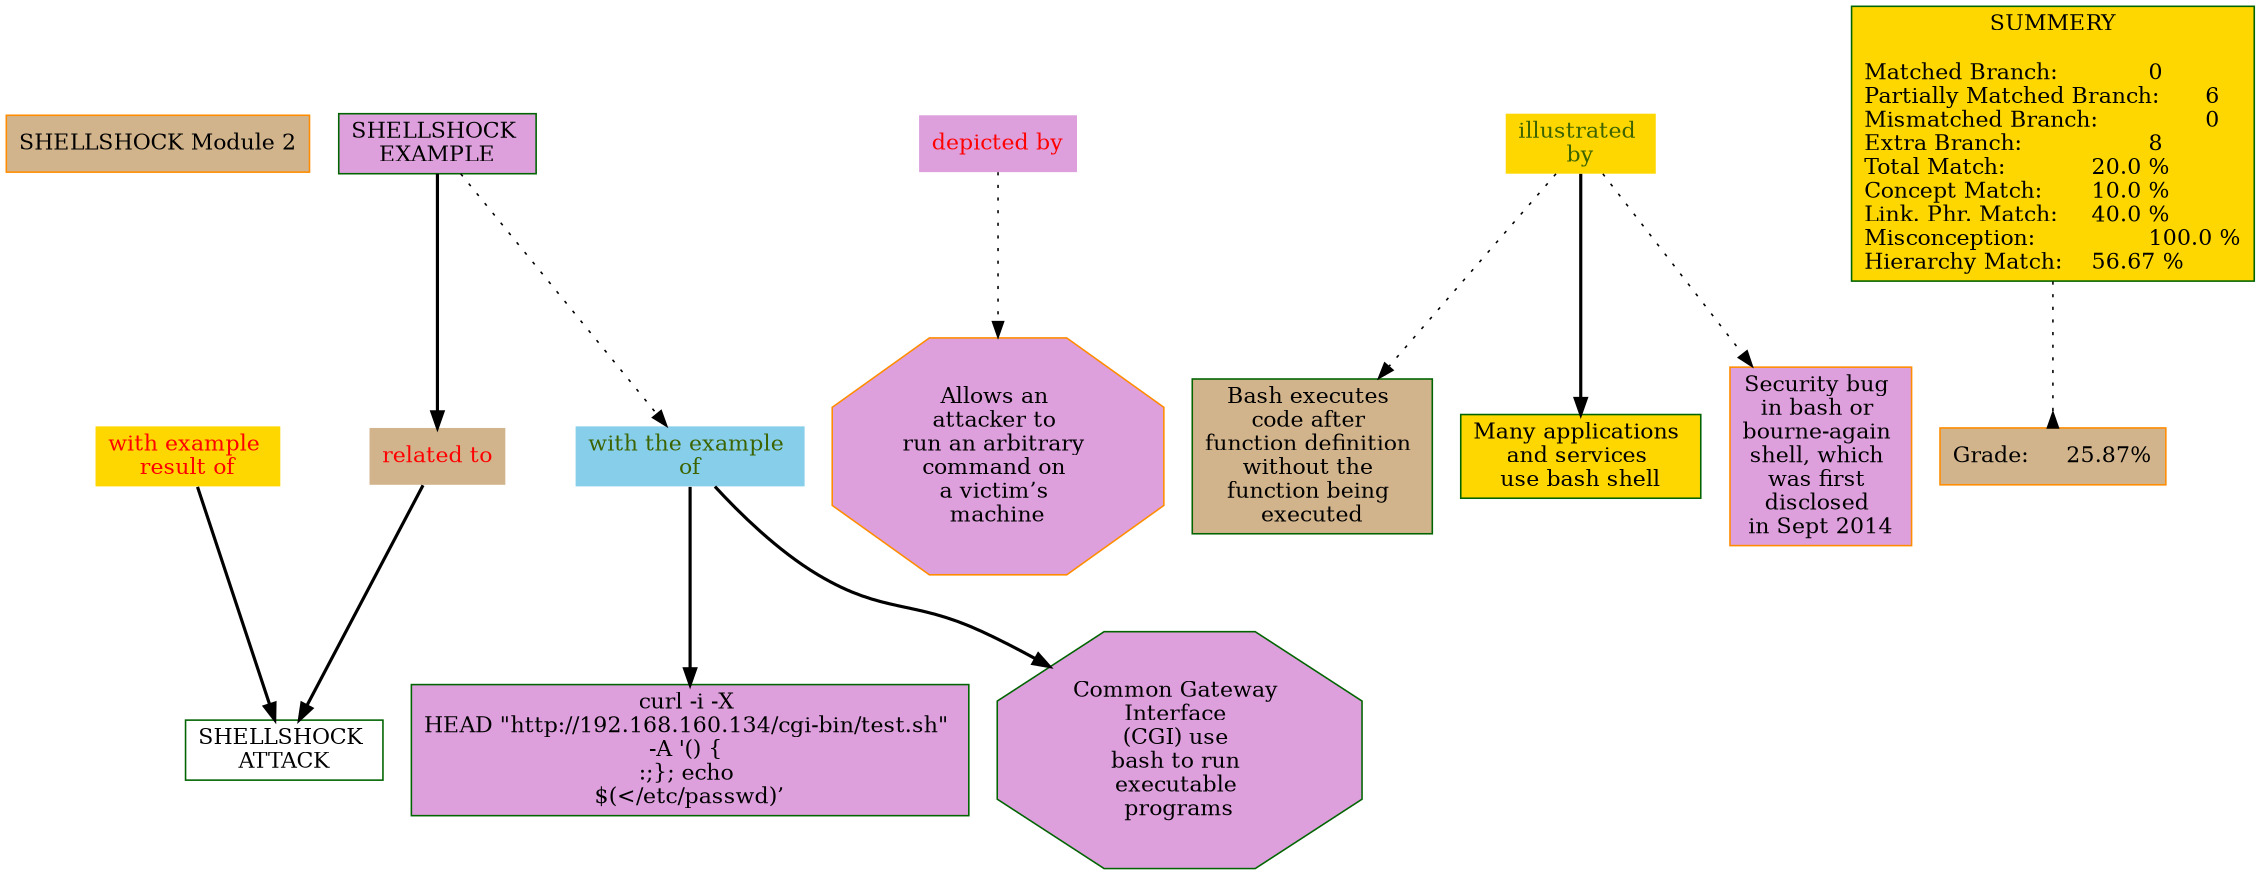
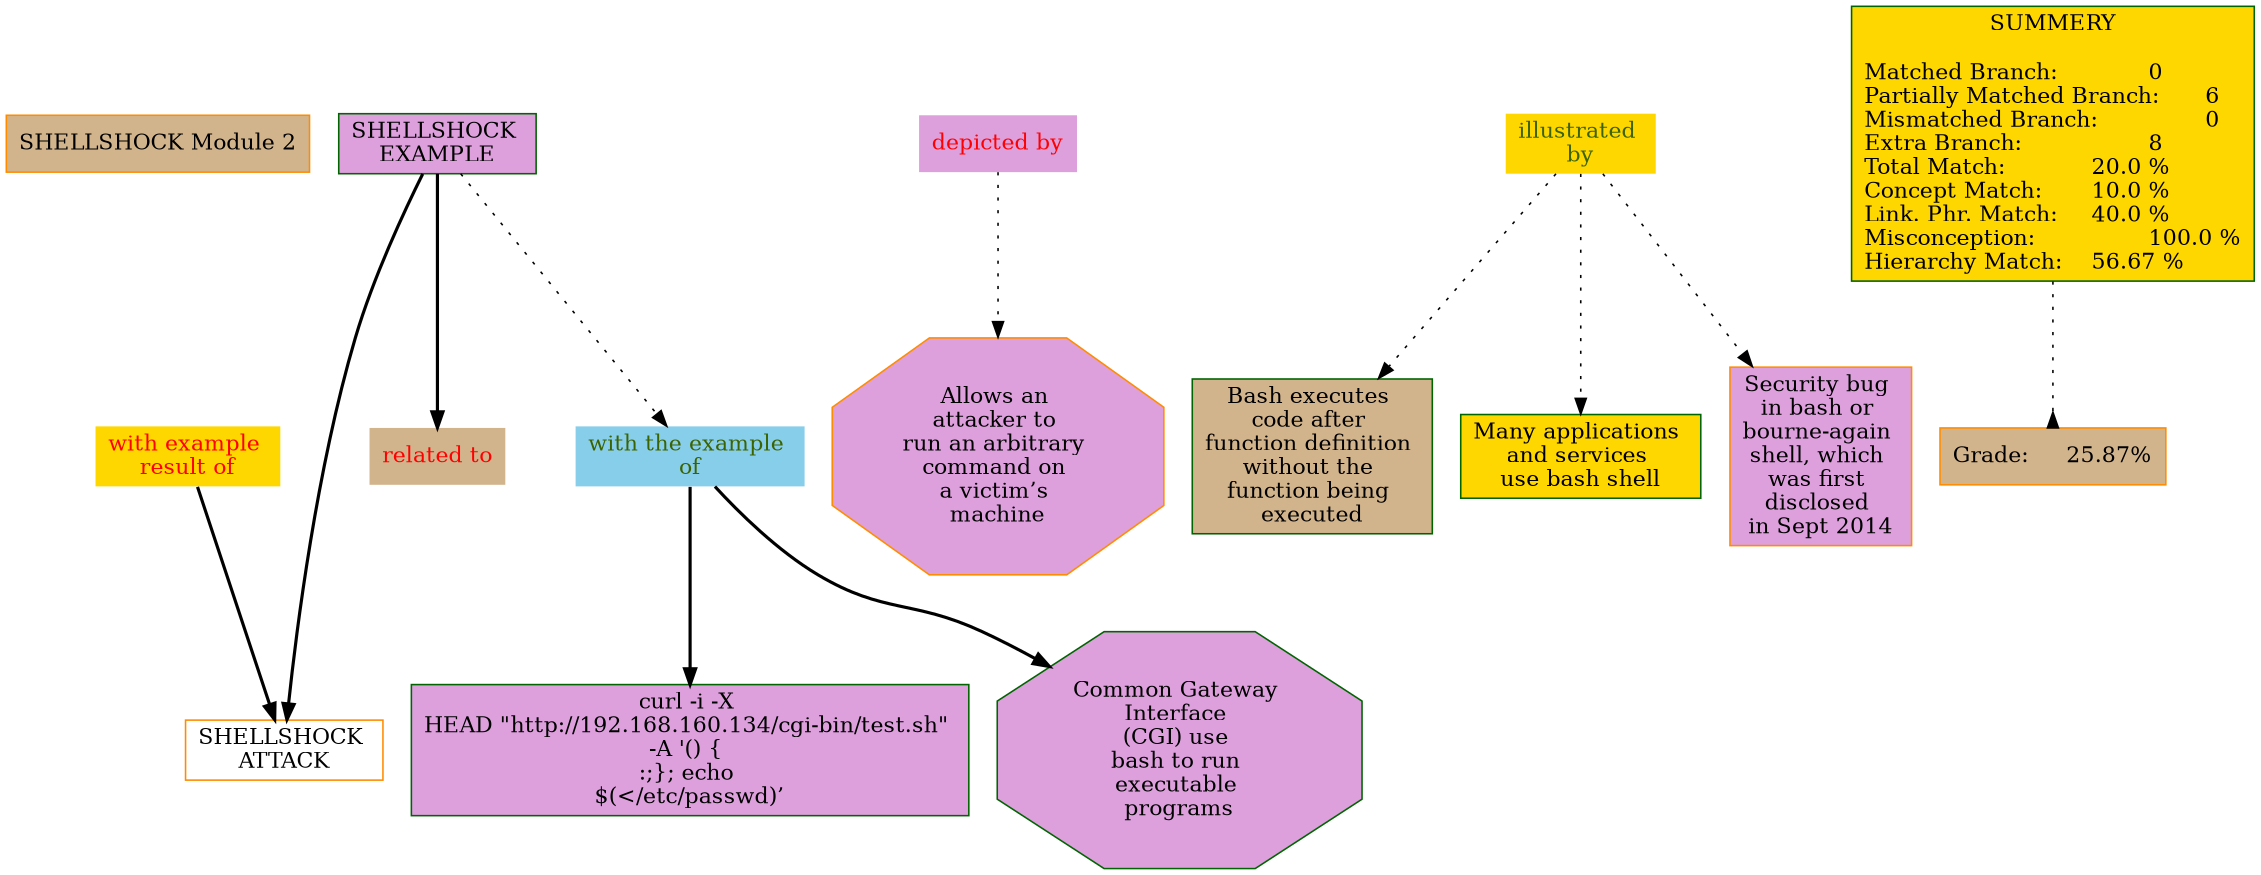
edge "illustrated by" -> "Many applications and services use bash shell": style bold -> dotted
edge "related to" -> "SHELLSHOCK ATTACK": now "SHELLSHOCK EXAMPLE" -> "SHELLSHOCK ATTACK"
node "SHELLSHOCK ATTACK": color darkgreen -> darkorange
